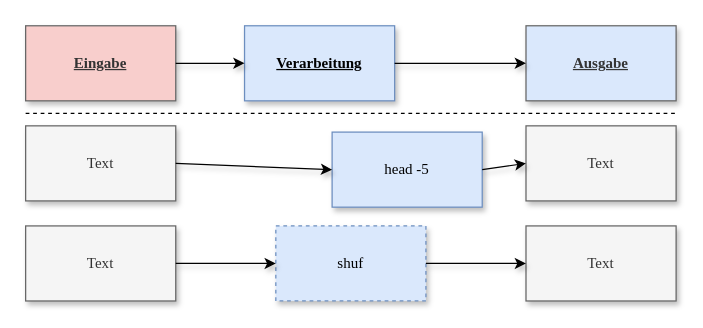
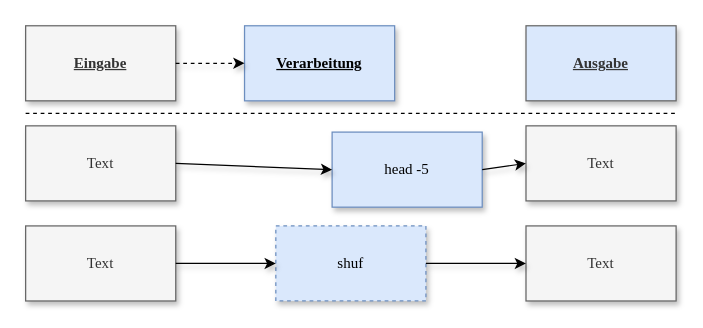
node "Eingabe": fillcolor #f8cecc -> #f5f5f5
edge "Eingabe" -> "Verarbeitung": style solid -> dashed
edge "Verarbeitung" -> "Ausgabe": removed
